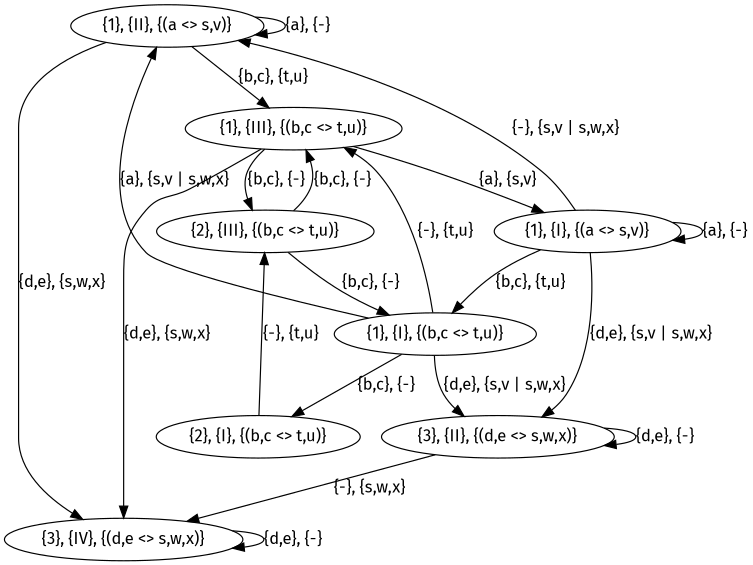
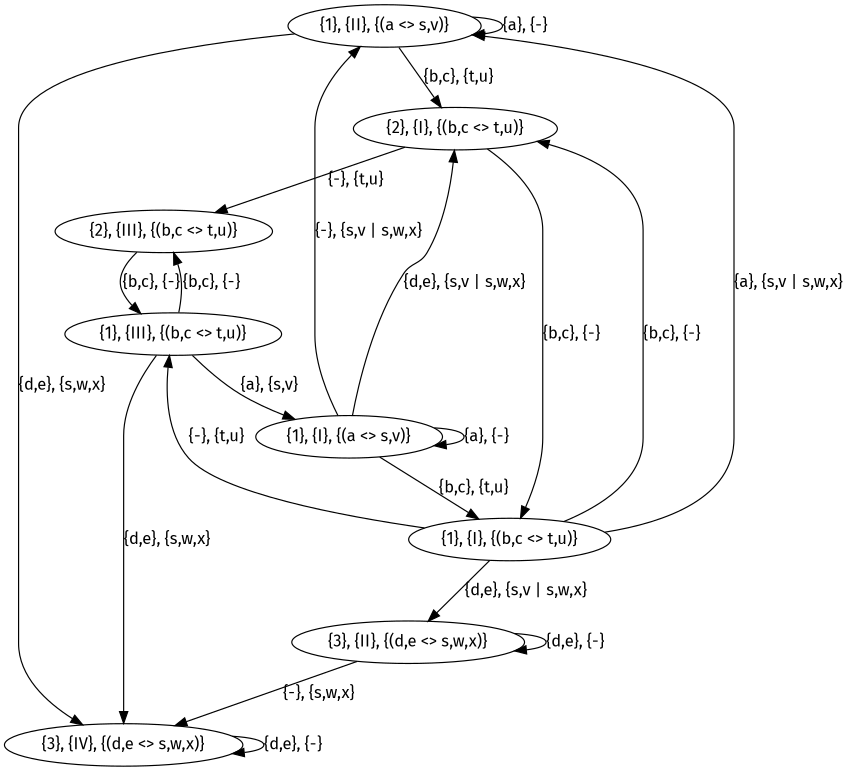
edge "{1}, {II}, {(a <> s,v)}" -> "{1}, {III}, {(b,c <> t,u)}": now "{1}, {II}, {(a <> s,v)}" -> "{2}, {I}, {(b,c <> t,u)}"
edge "{2}, {III}, {(b,c <> t,u)}" -> "{1}, {I}, {(b,c <> t,u)}": now "{2}, {I}, {(b,c <> t,u)}" -> "{1}, {I}, {(b,c <> t,u)}"
edge "{1}, {I}, {(a <> s,v)}" -> "{3}, {II}, {(d,e <> s,w,x)}": now "{1}, {I}, {(a <> s,v)}" -> "{2}, {I}, {(b,c <> t,u)}"
